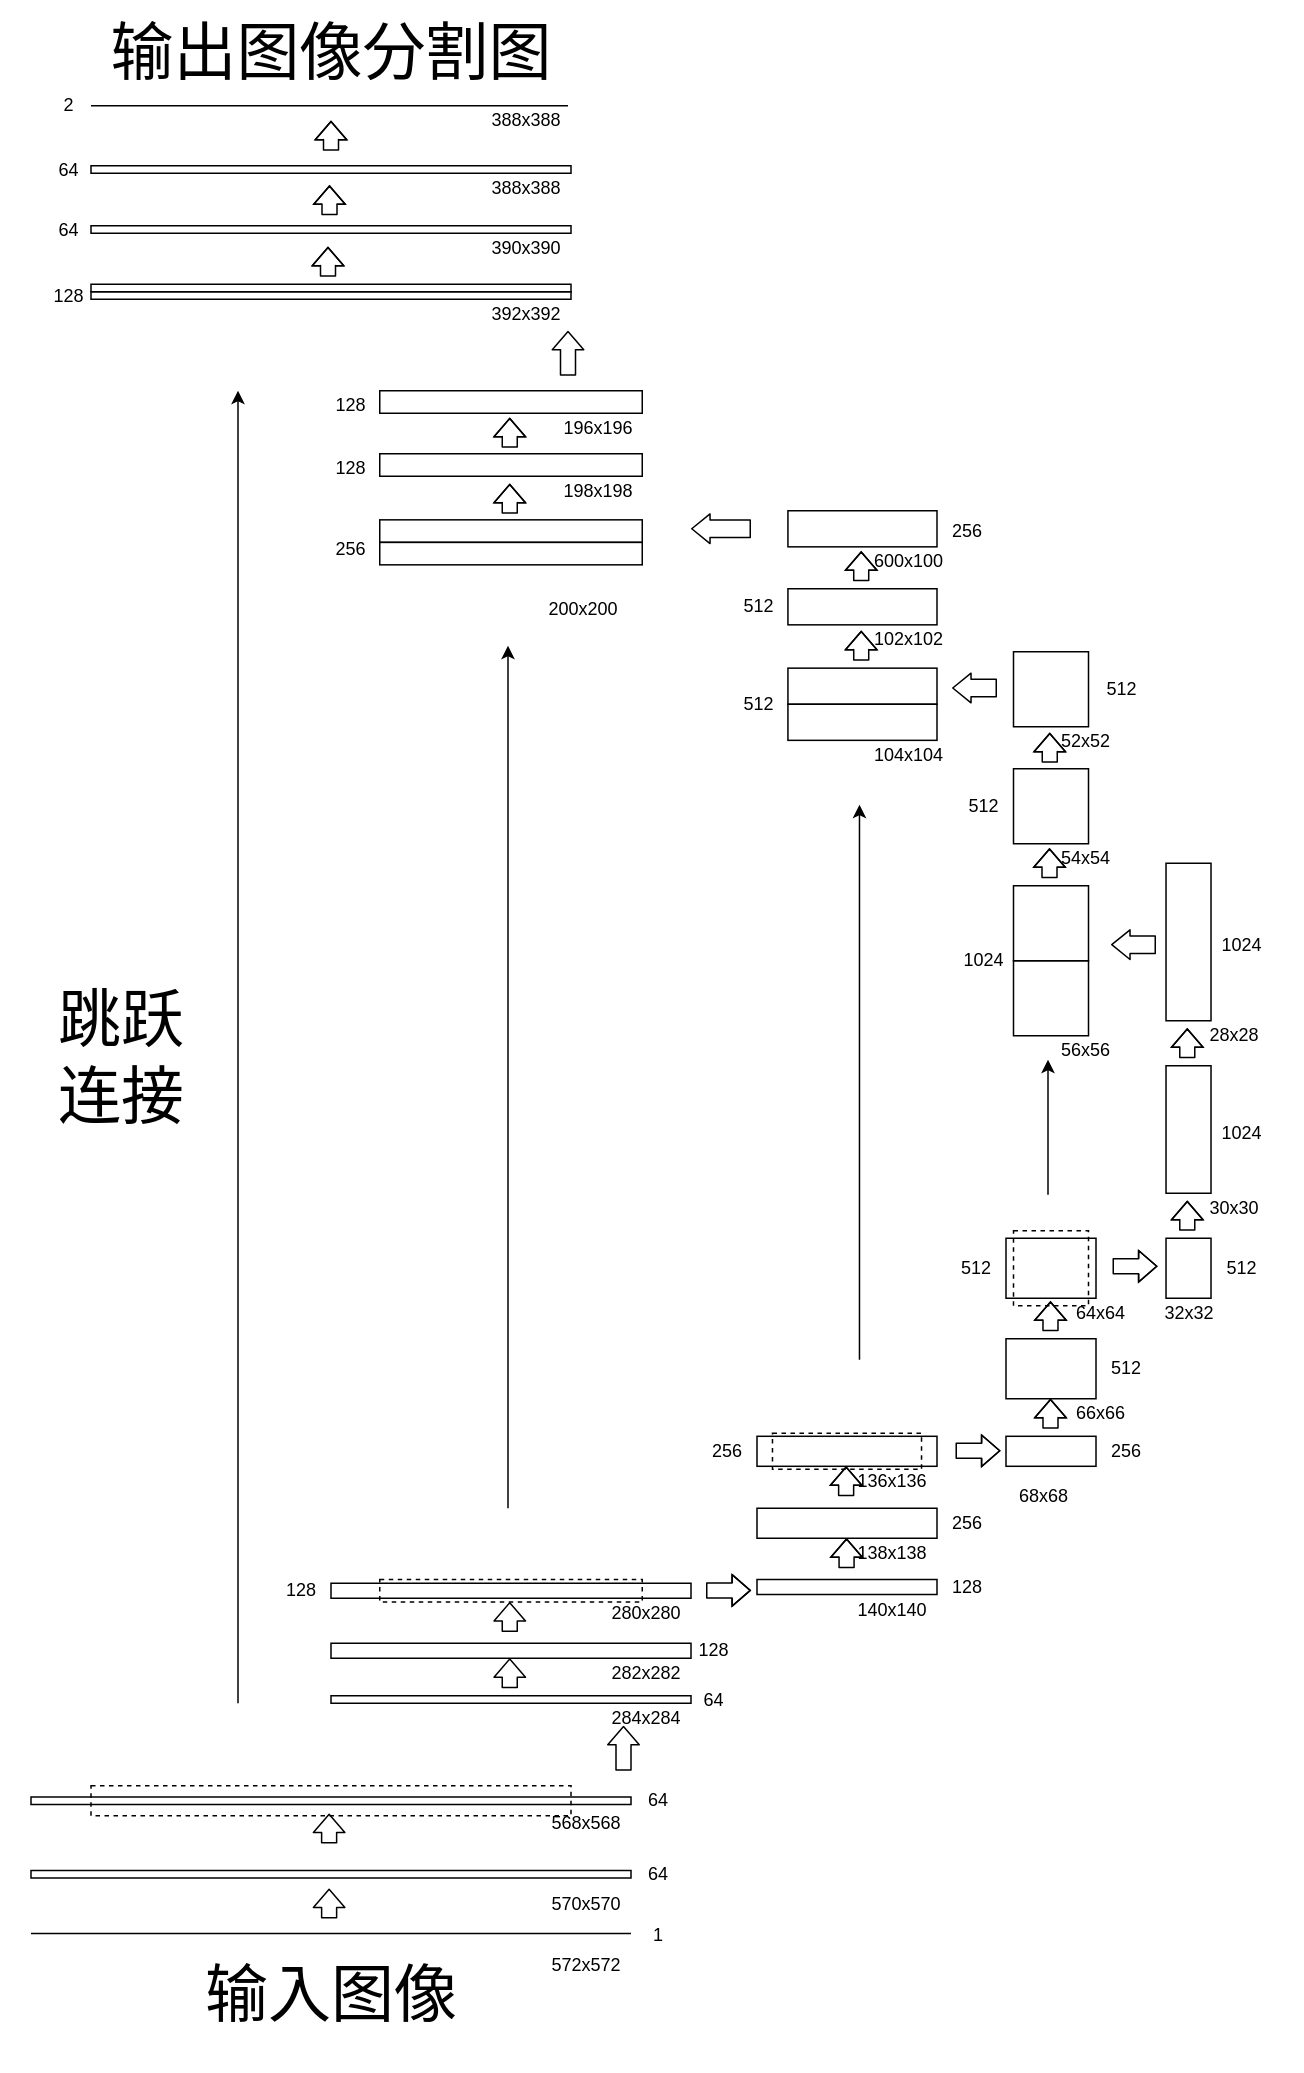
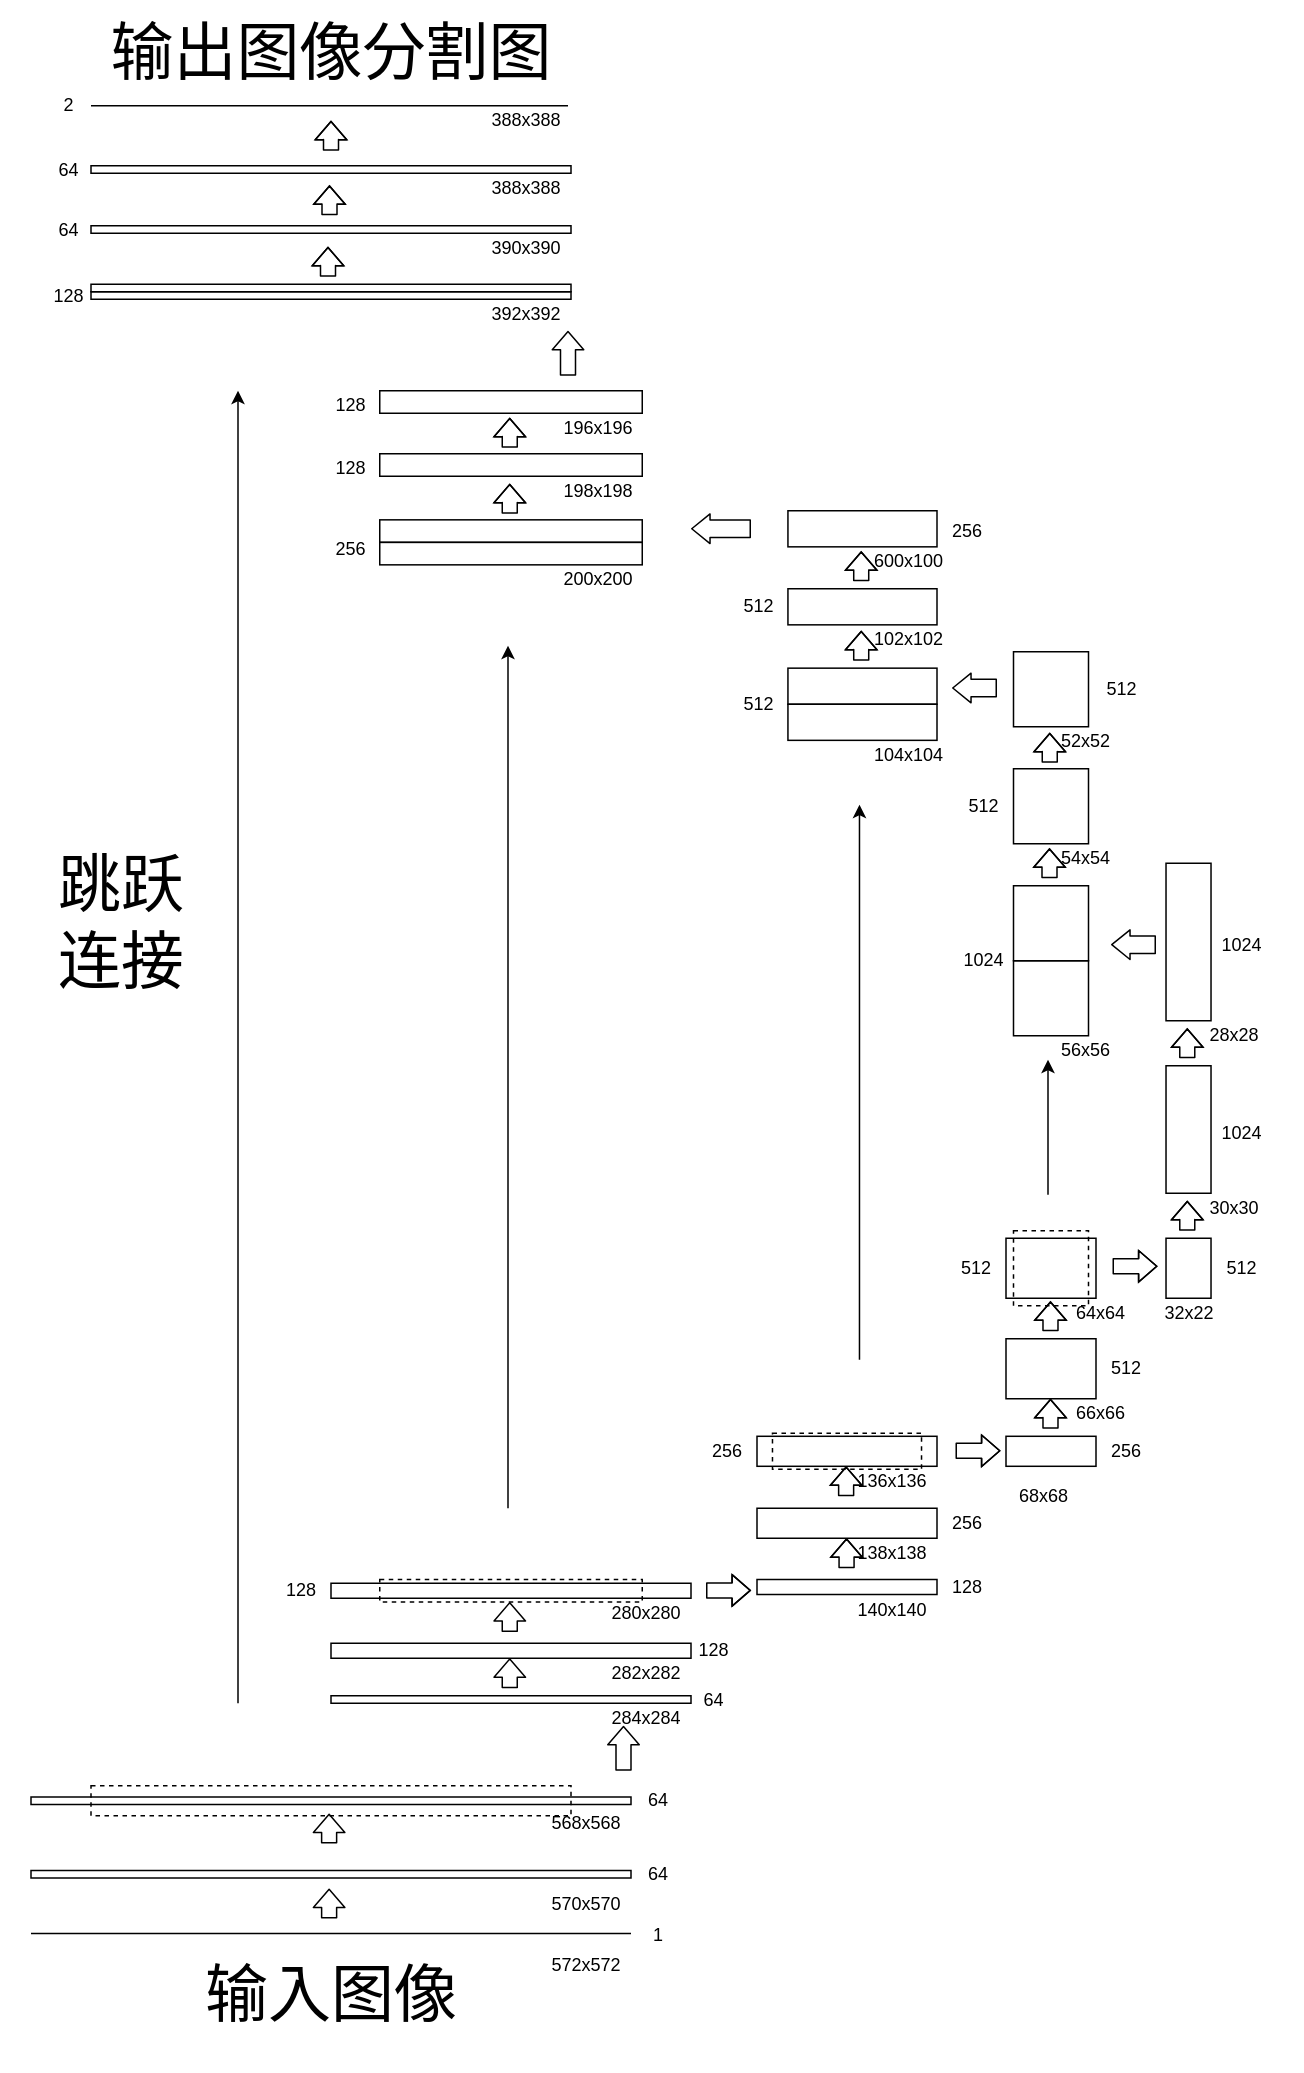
node "200x200": moved (582, 610) -> (597, 580)
node "跳跃 连接": moved (121, 1058) -> (121, 923)
node "32x32": label "32x32" -> "32x22"
